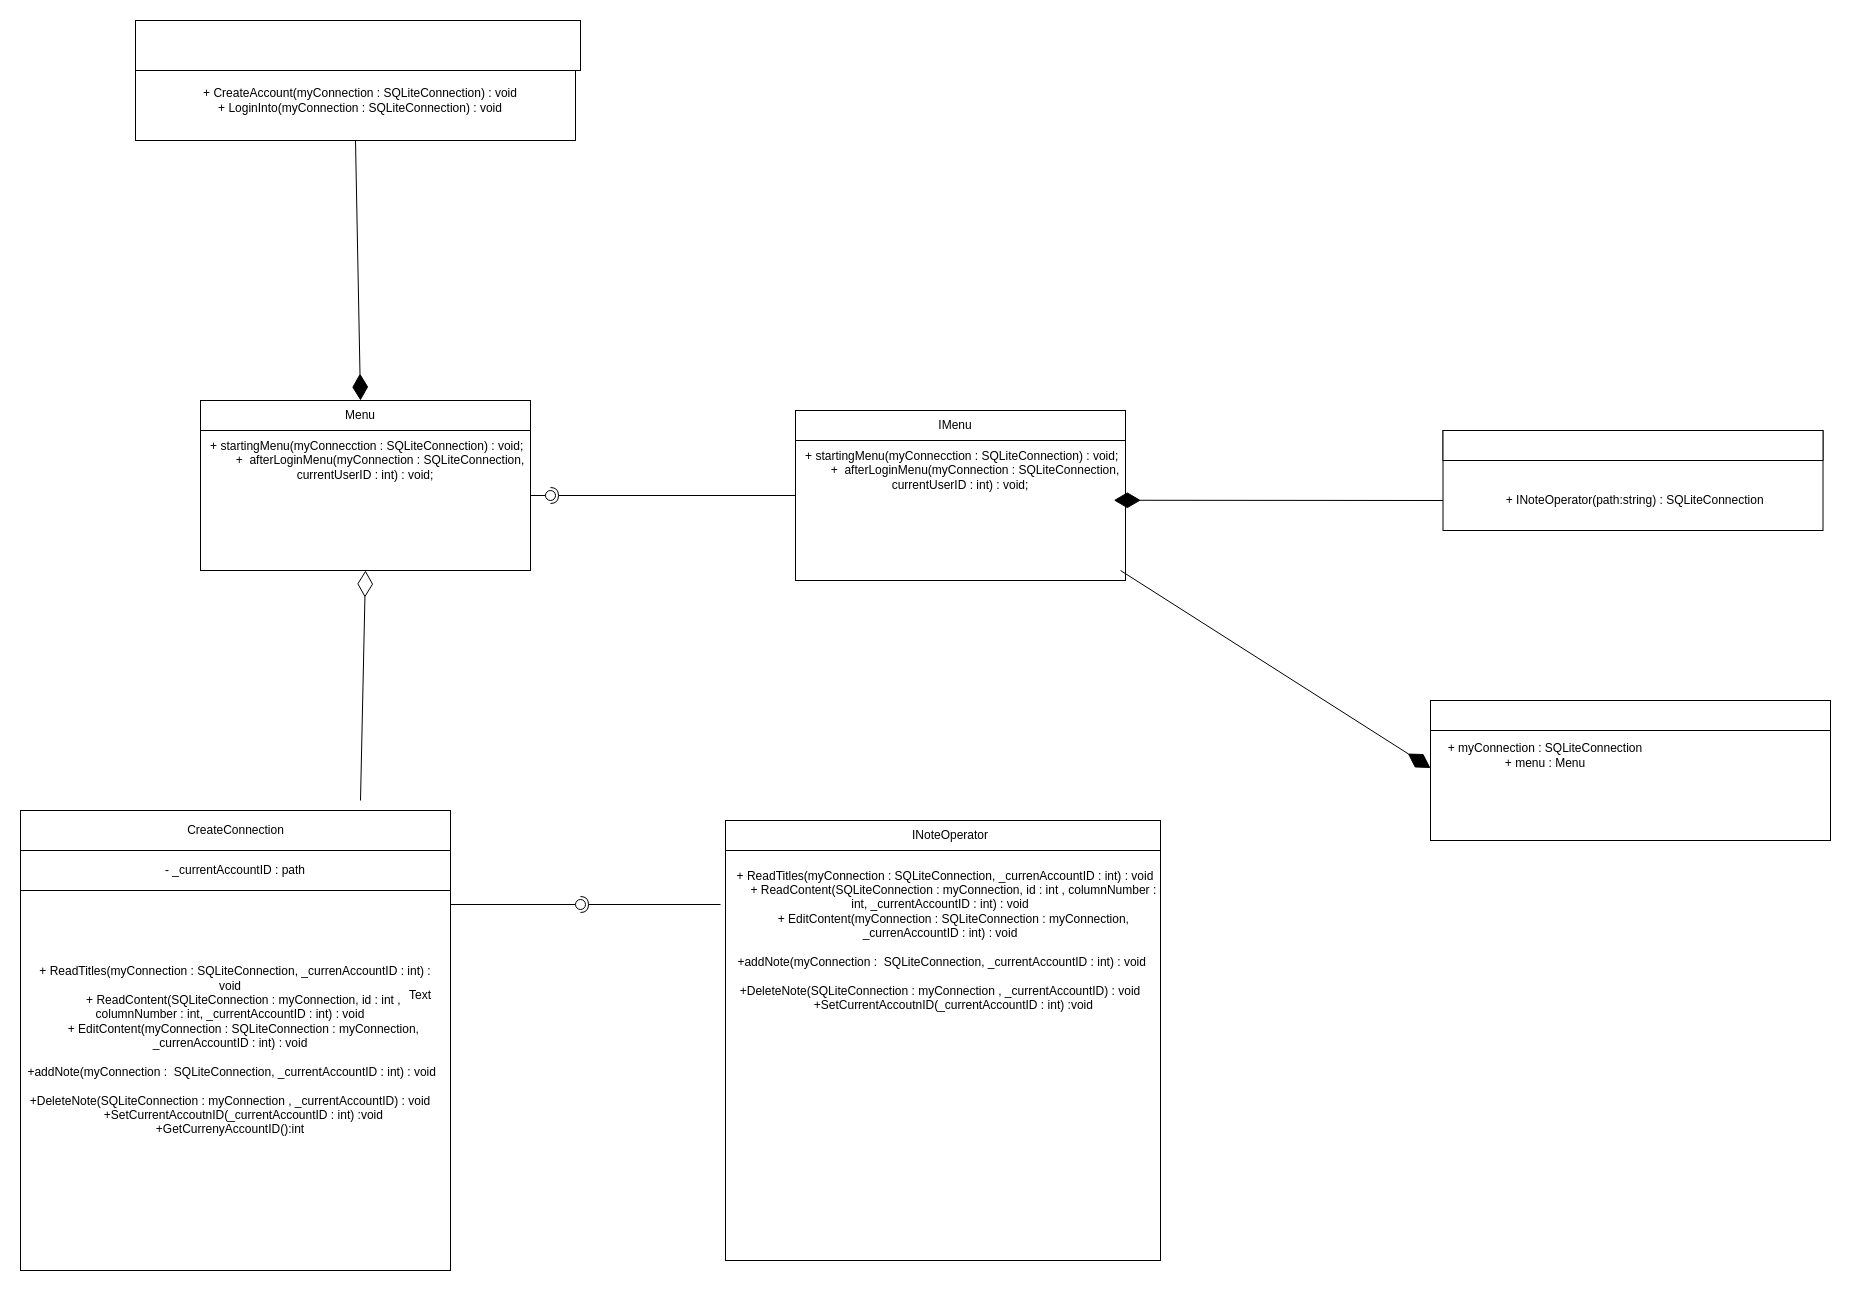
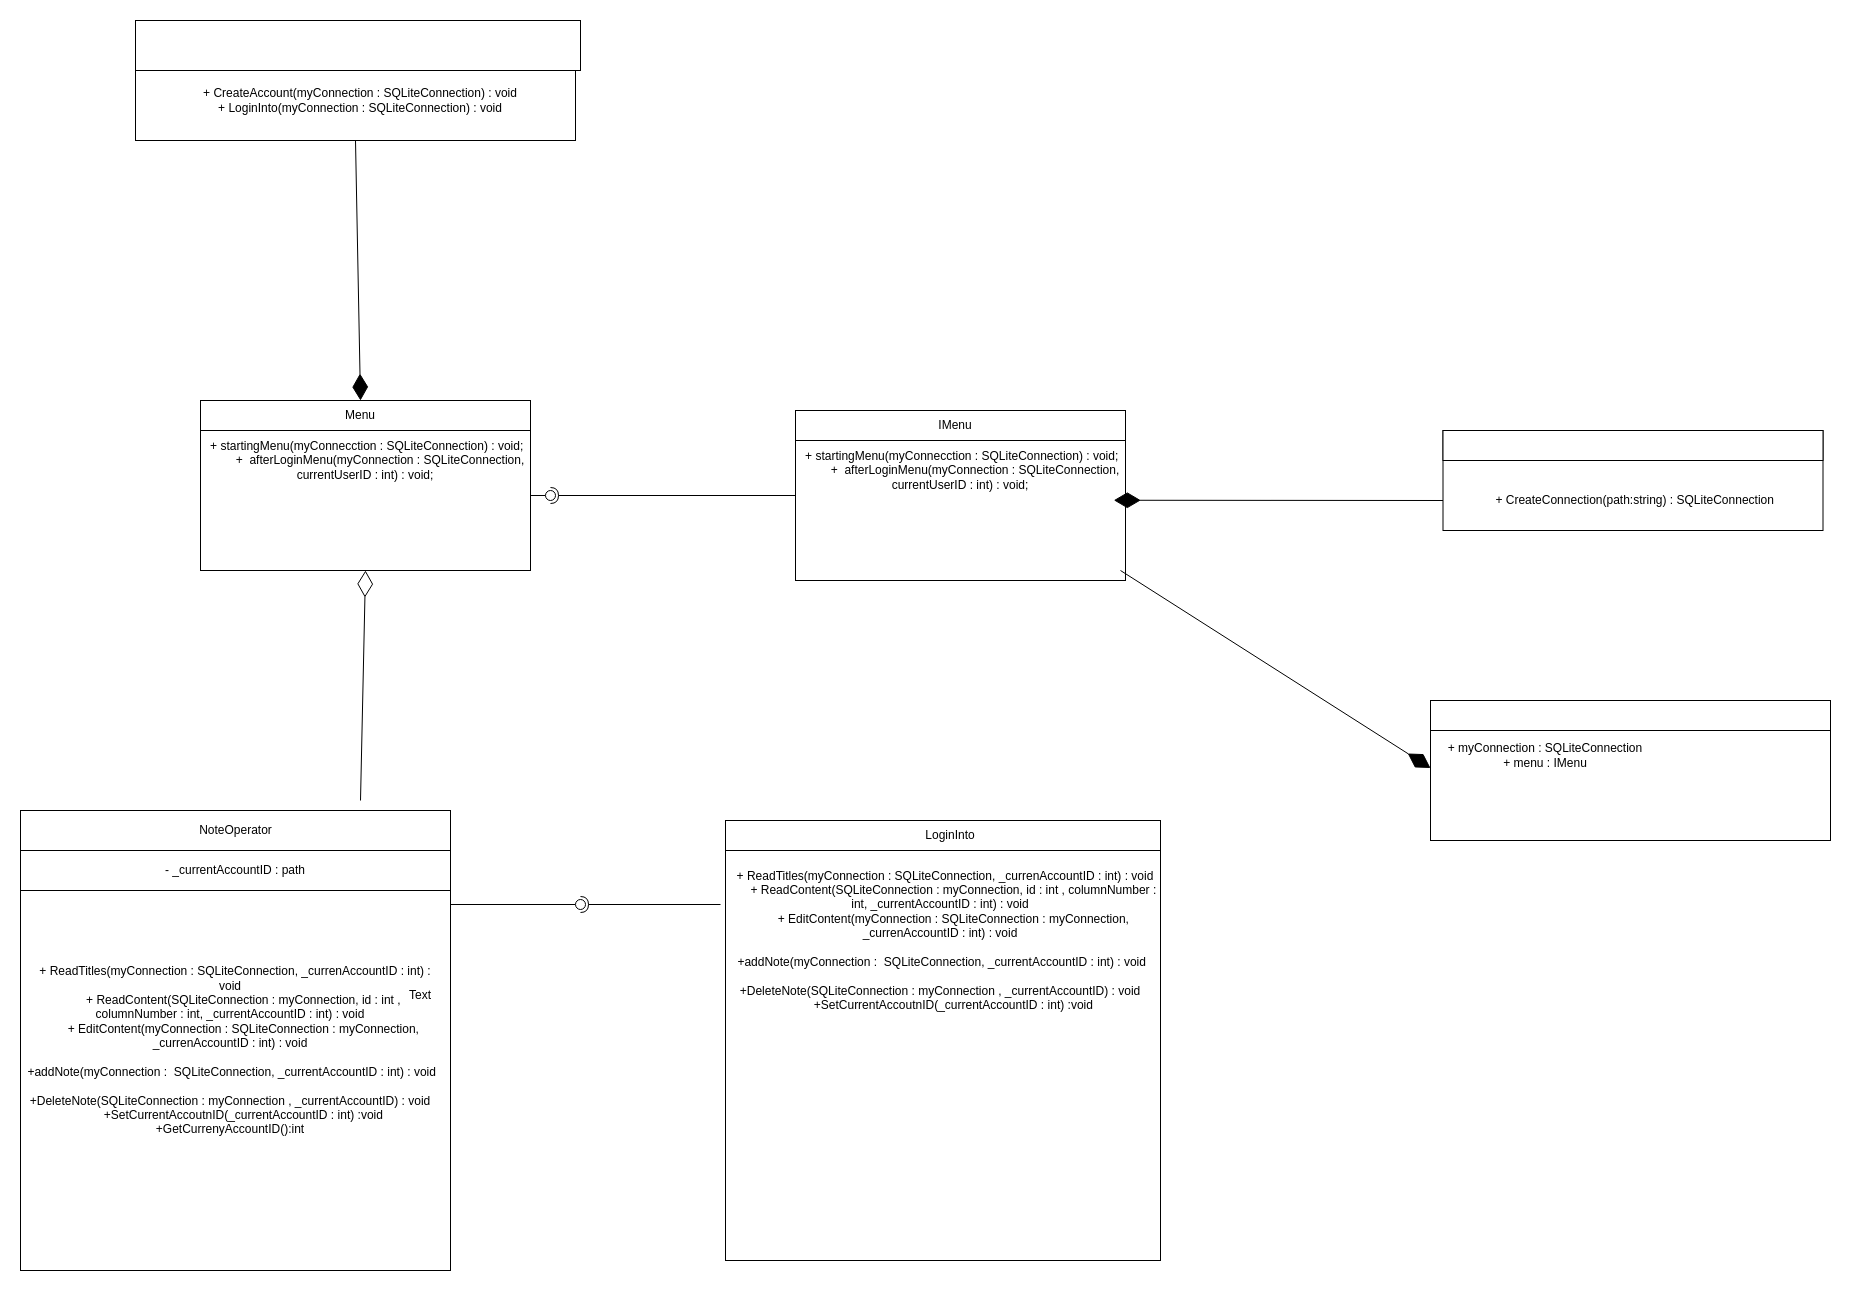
node "+ INoteOperator(path:string) : SQLiteConnection": label "+ INoteOperator(path:string) : SQLiteConnection" -> "+ CreateConnection(path:string) : SQLiteConnection"
node "+ myConnection : SQLiteConnection + menu : Menu": label "+ myConnection : SQLiteConnection + menu : Menu" -> "+ myConnection : SQLiteConnection + menu : IMenu"
node "CreateConnection": label "CreateConnection" -> "NoteOperator"
node "INoteOperator": label "INoteOperator" -> "LoginInto"
